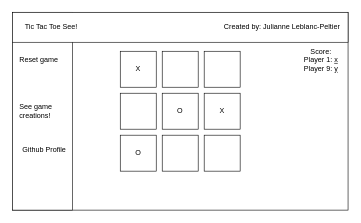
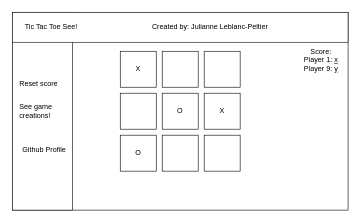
node "Created by: Julianne Leblanc-Peltier": moved (282, 27) -> (210, 27)
node "Reset game": removed
node "Reset score": added
